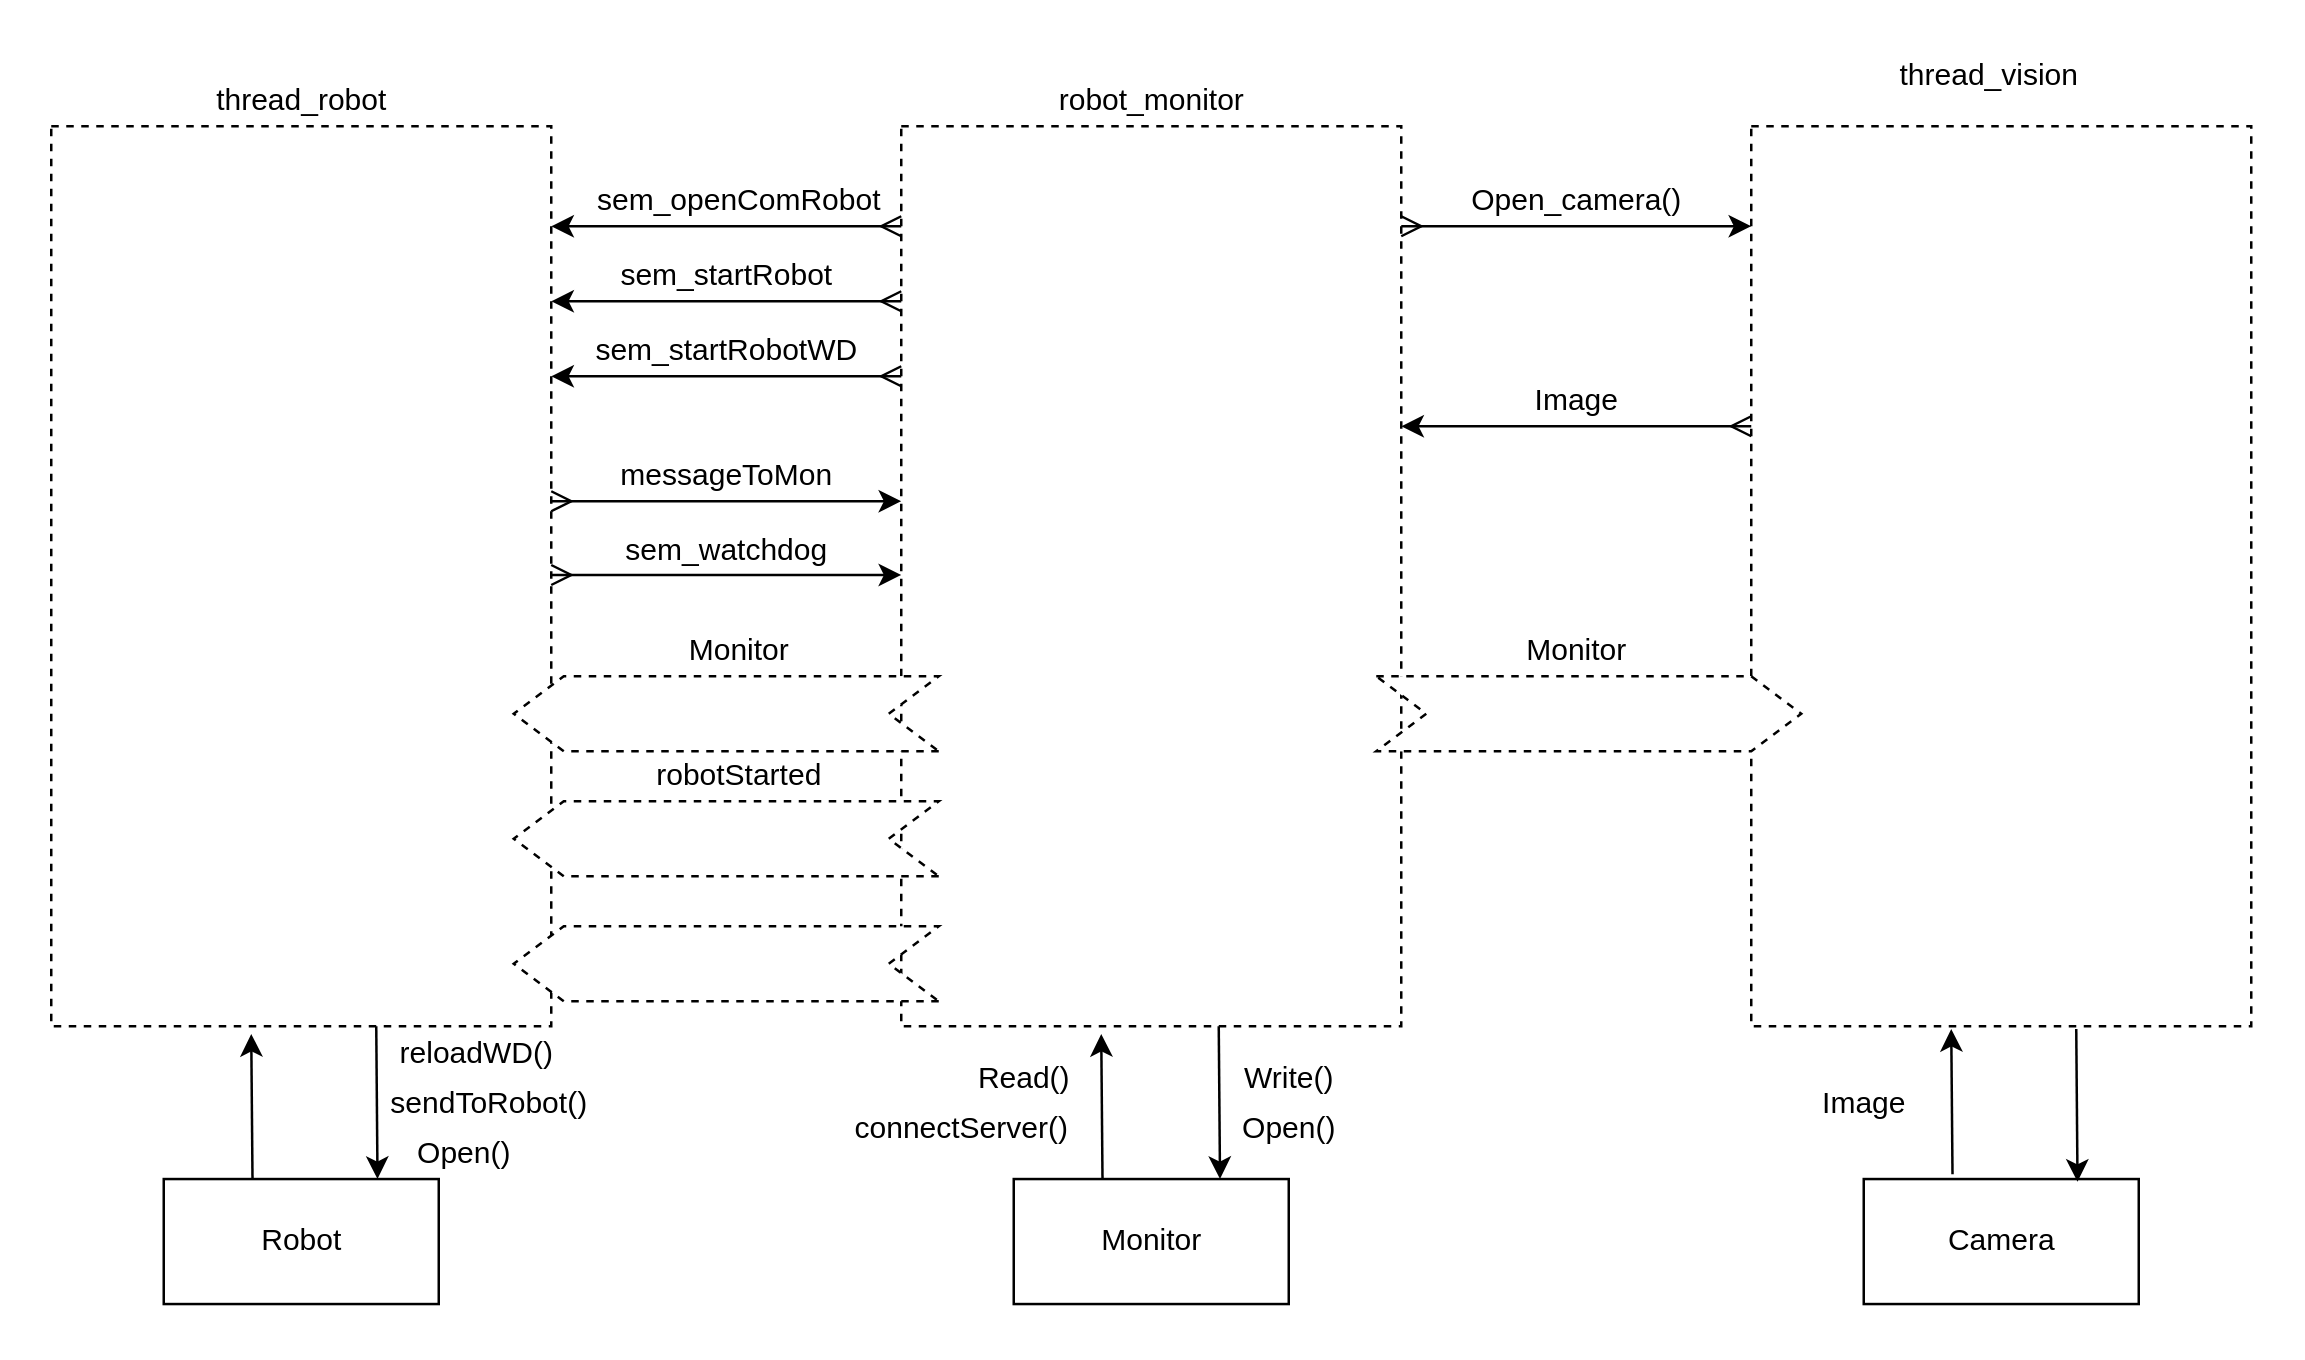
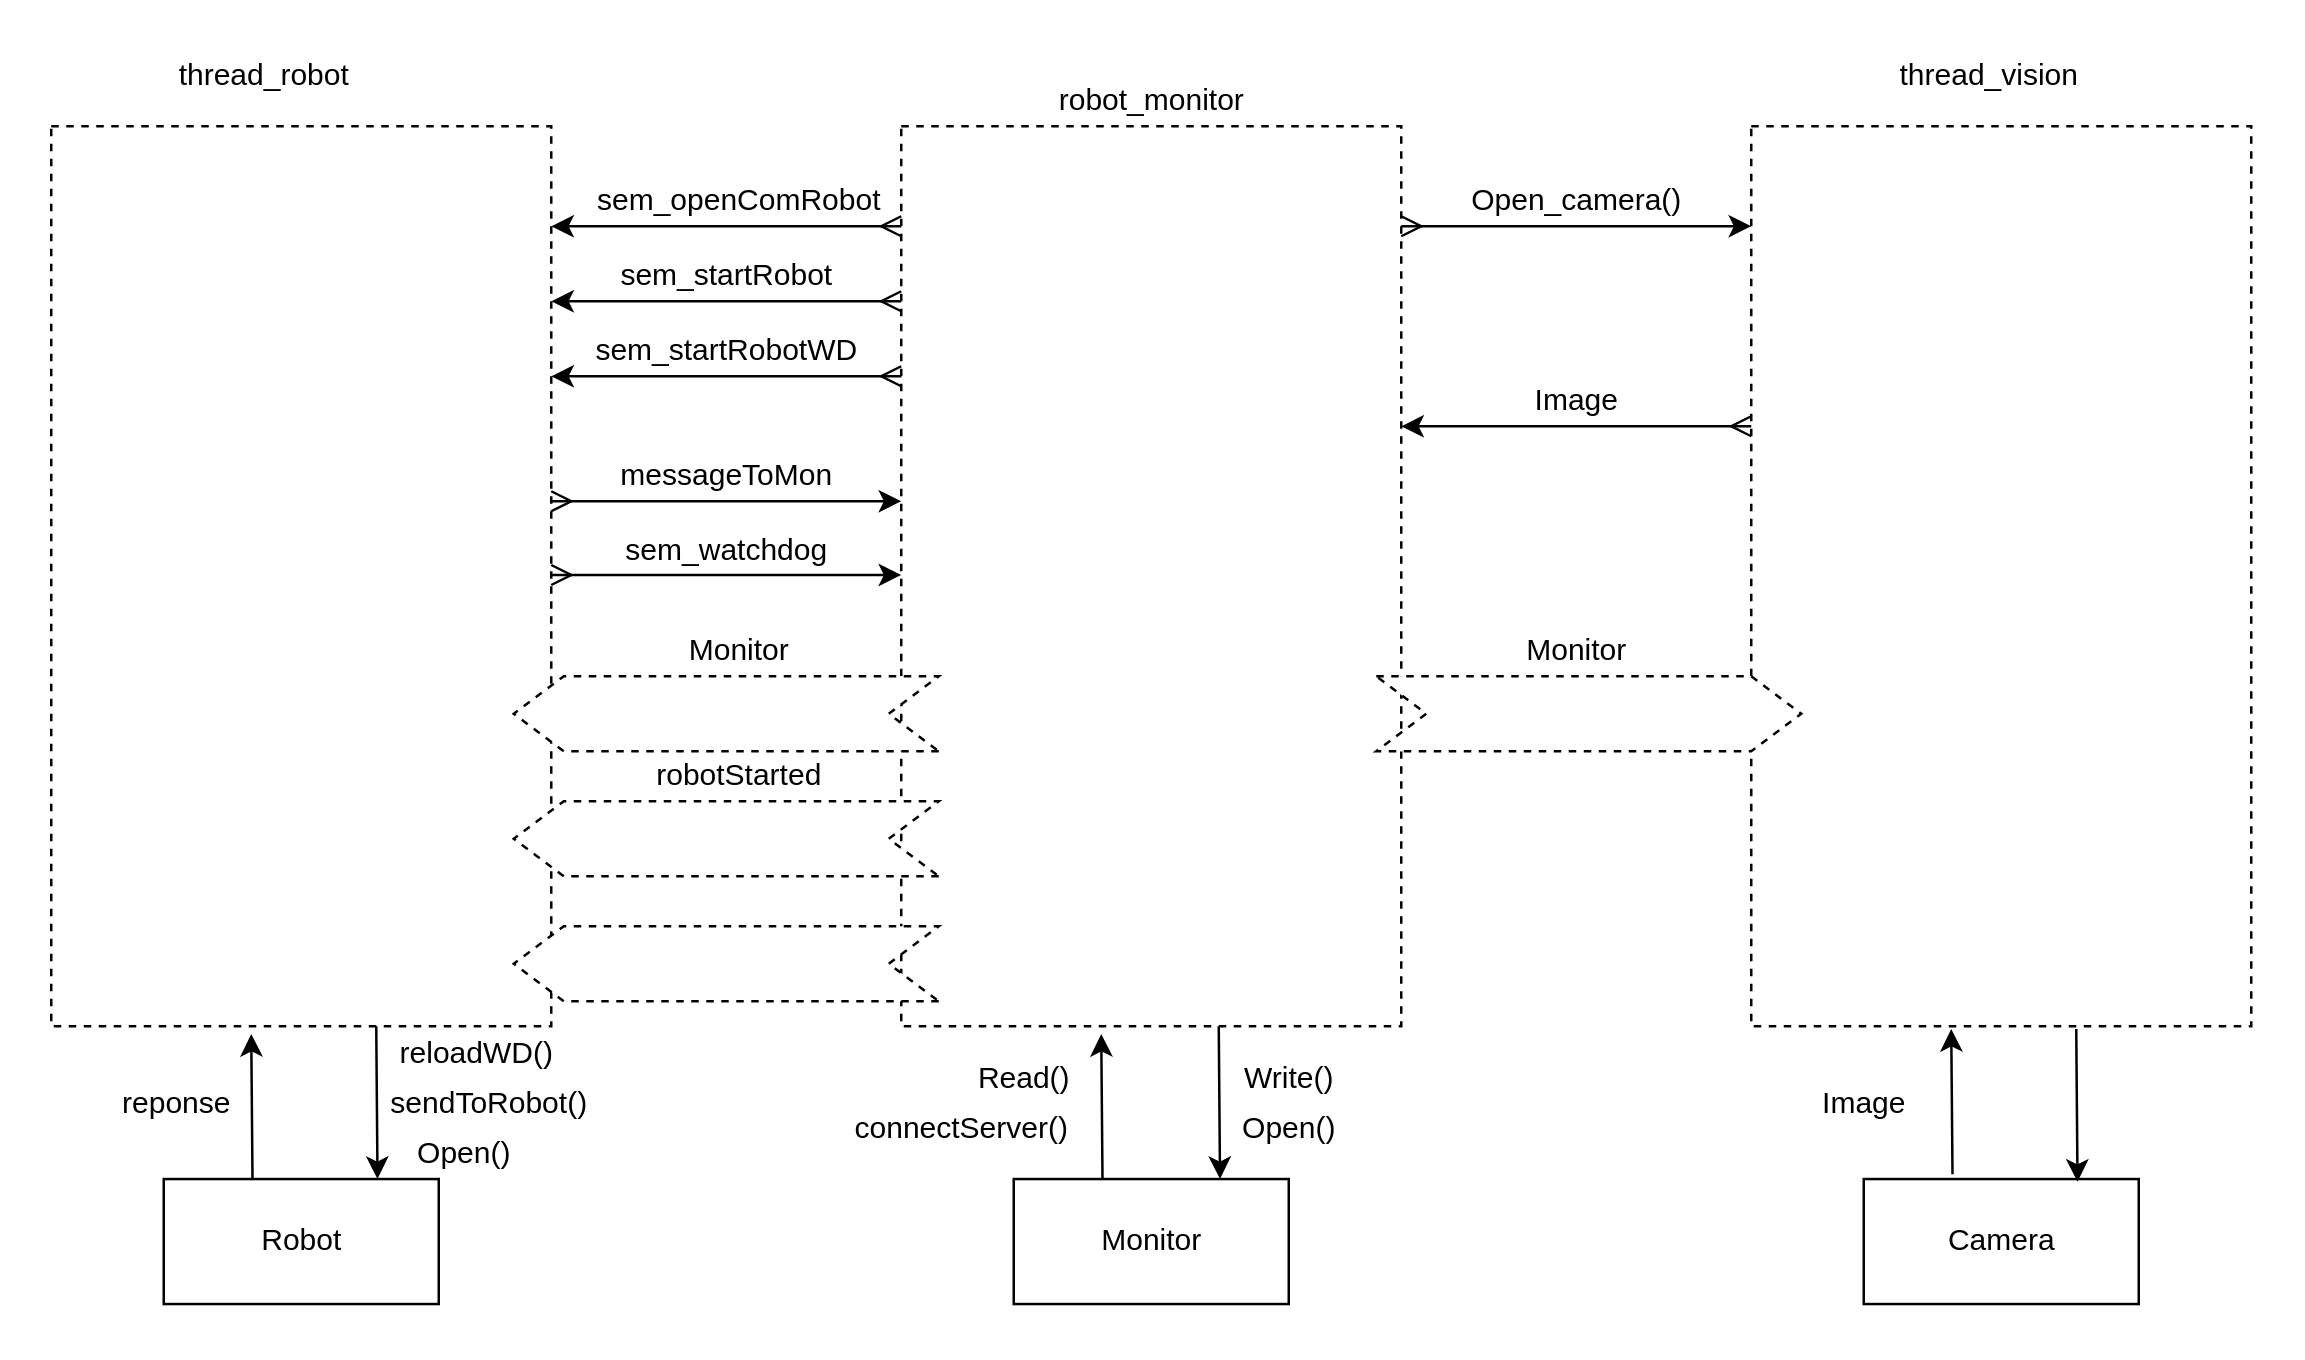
node "thread_robot": moved (301, 101) -> (264, 76)
node "reponse": added
